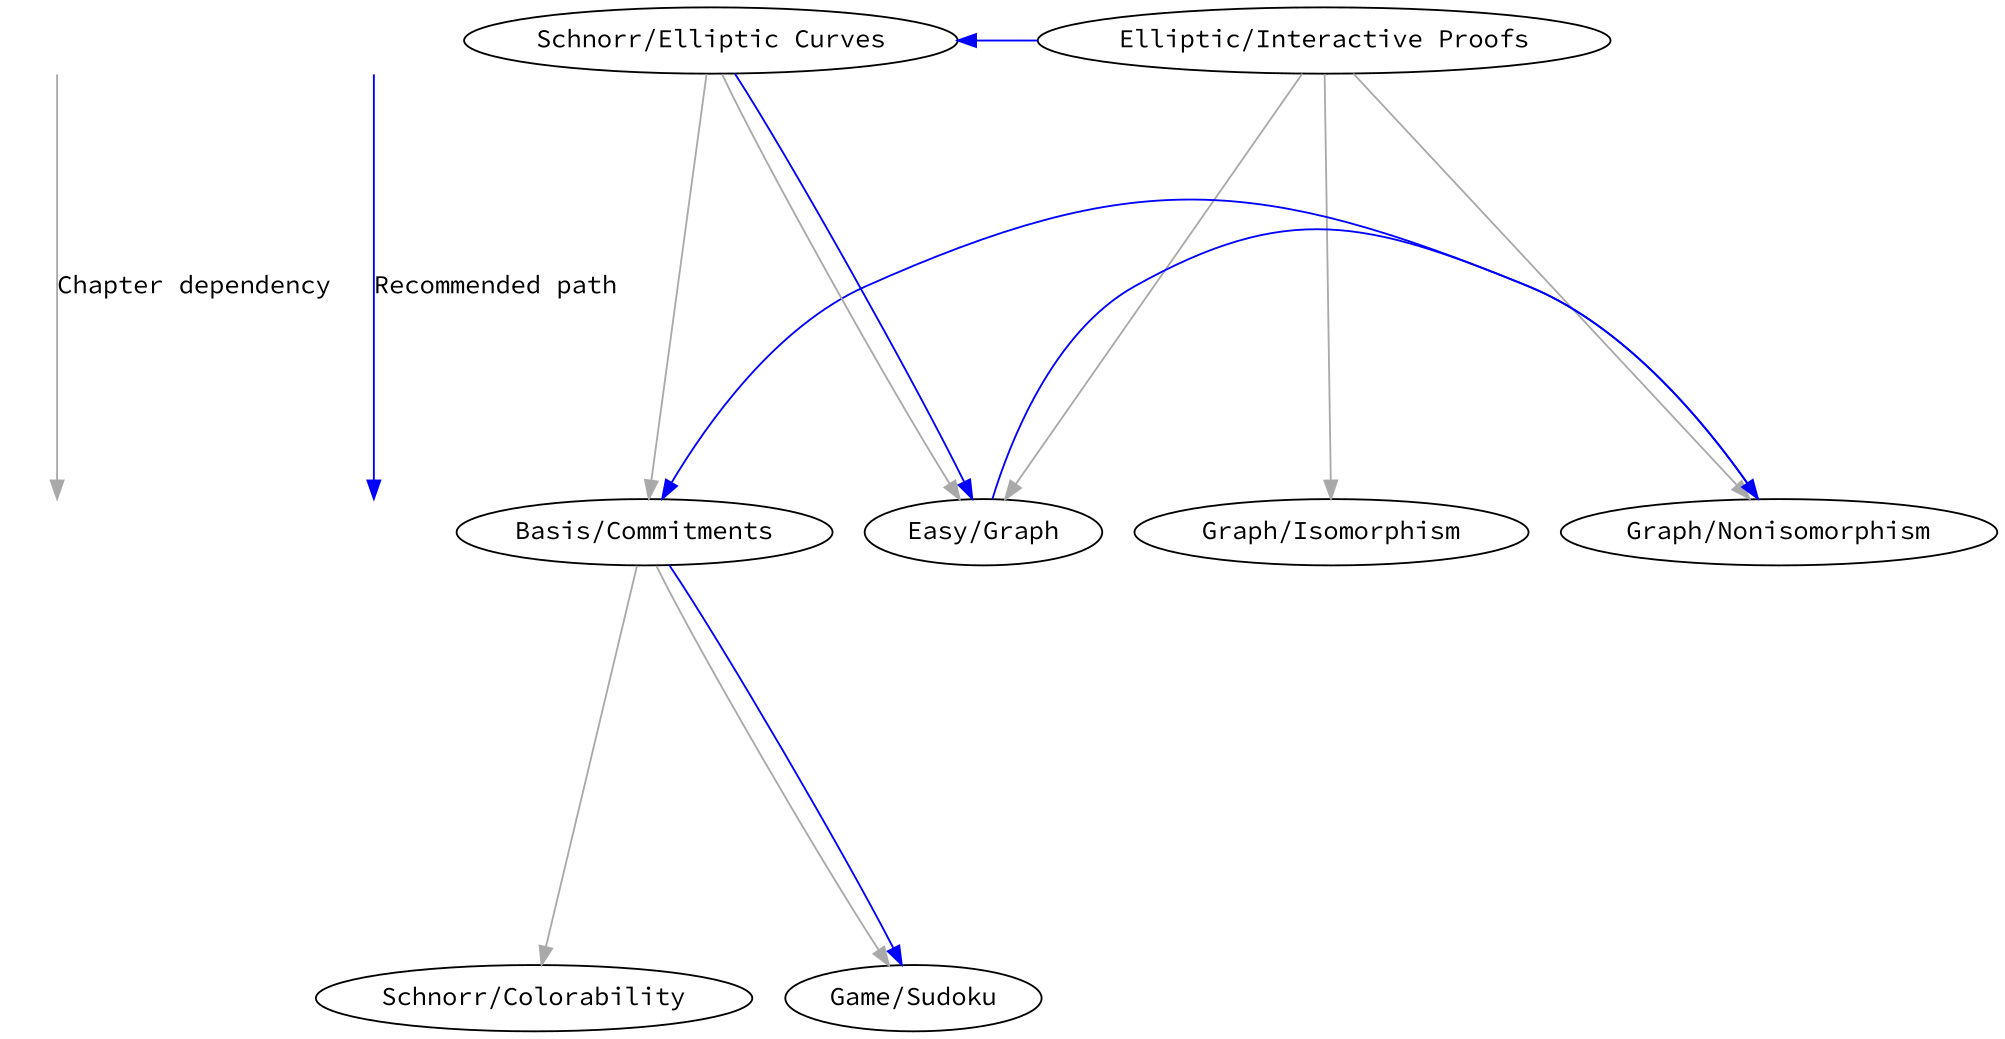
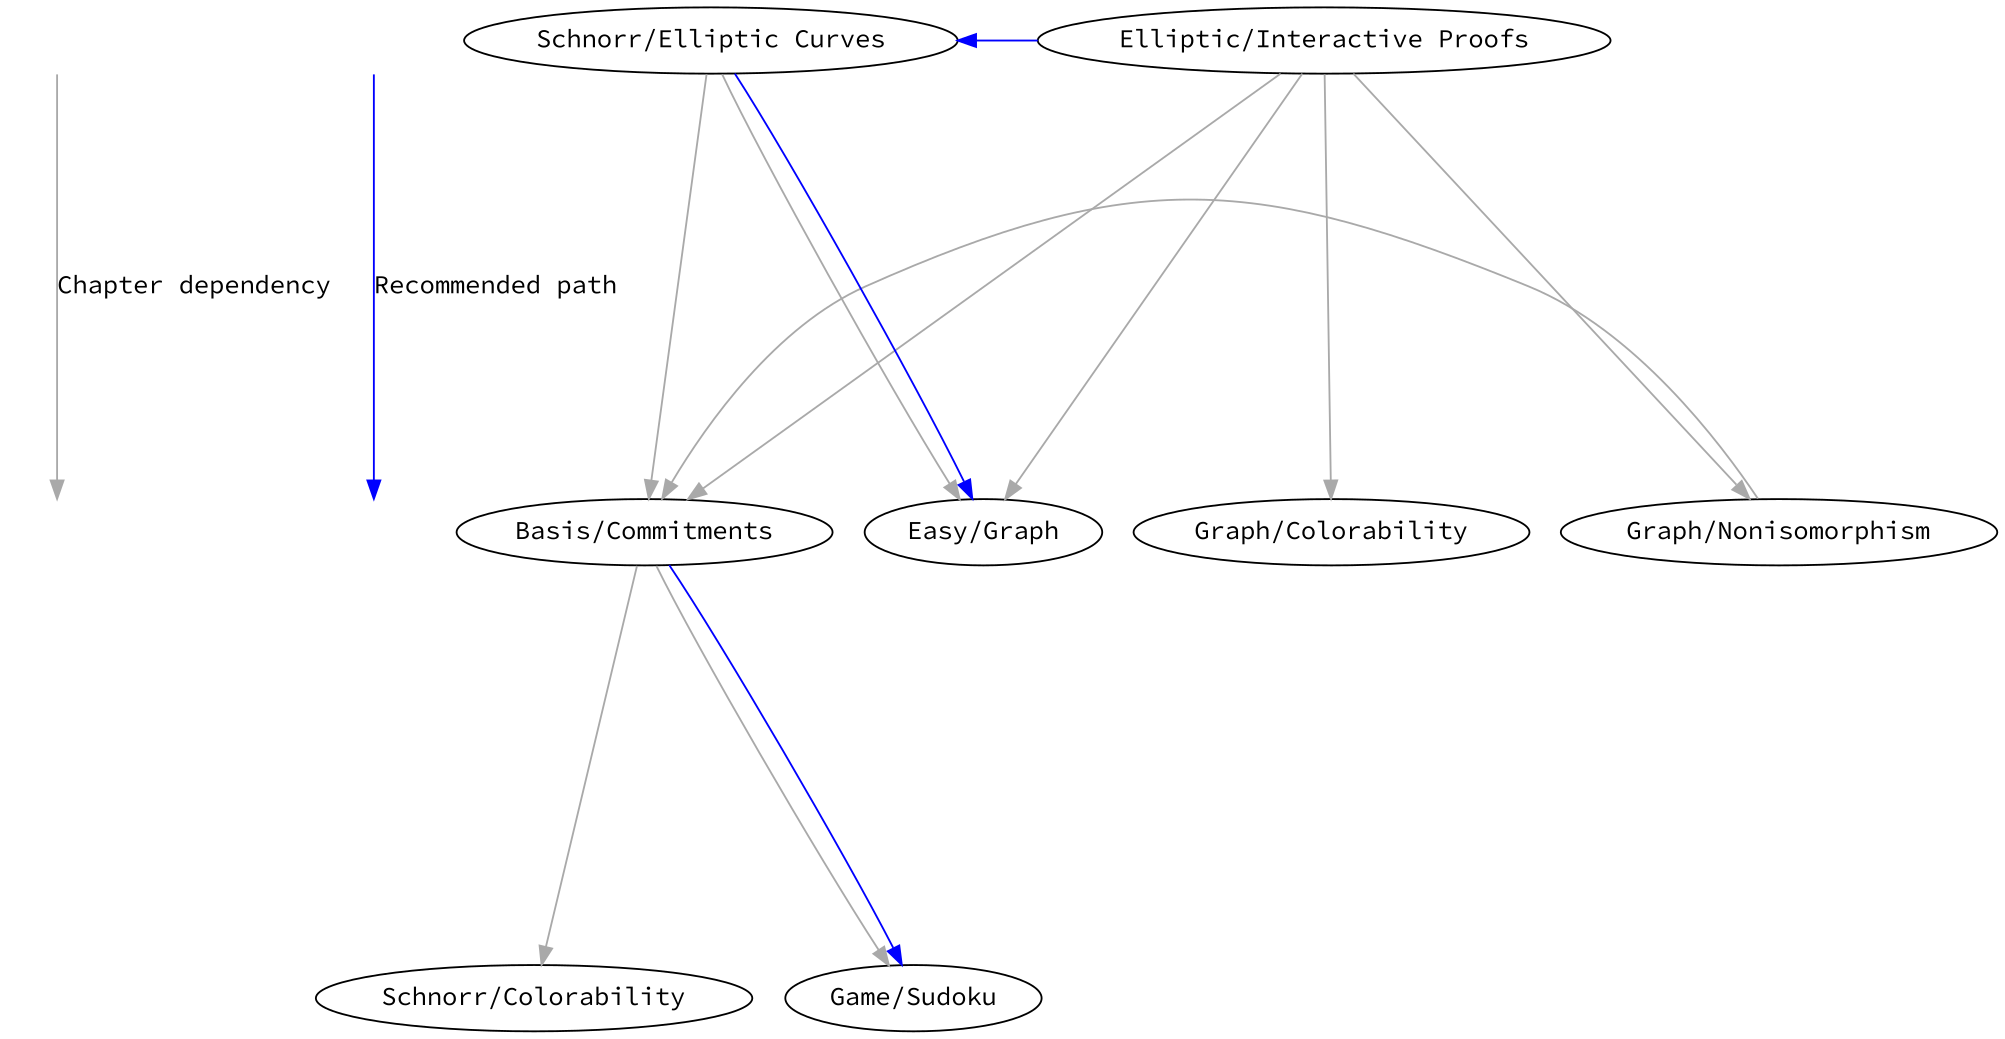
edge "Graph/Nonisomorphism" -> "Basis/Commitments": color blue -> darkgray
edge "Easy/Graph" -> "Graph/Nonisomorphism": removed
edge "Elliptic/Interactive Proofs" -> "Basis/Commitments": added
node "Graph/Isomorphism": label "Graph/Isomorphism" -> "Graph/Colorability"
